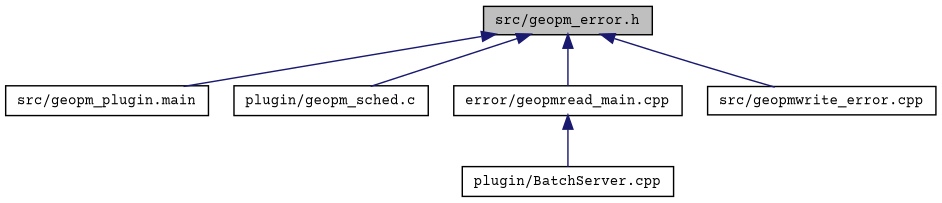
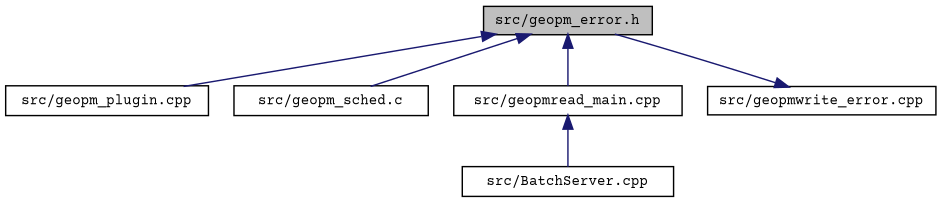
edge "src/geopmwrite_error.cpp" -> "src/geopm_error.h": reversed
node "src/geopm_plugin.main": label "src/geopm_plugin.main" -> "src/geopm_plugin.cpp"
node "plugin/geopm_sched.c": label "plugin/geopm_sched.c" -> "src/geopm_sched.c"
node "error/geopmread_main.cpp": label "error/geopmread_main.cpp" -> "src/geopmread_main.cpp"
node "plugin/BatchServer.cpp": label "plugin/BatchServer.cpp" -> "src/BatchServer.cpp"
